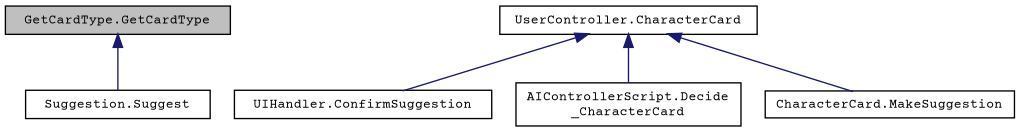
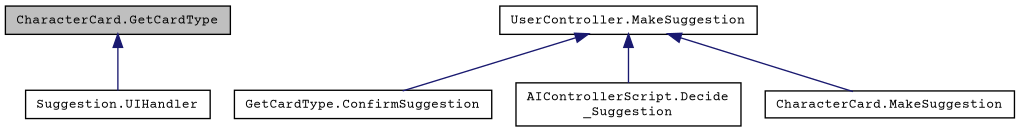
node "GetCardType.GetCardType": label "GetCardType.GetCardType" -> "CharacterCard.GetCardType"
node "UserController.CharacterCard": label "UserController.CharacterCard" -> "UserController.MakeSuggestion"
node "Suggestion.Suggest": label "Suggestion.Suggest" -> "Suggestion.UIHandler"
node "UIHandler.ConfirmSuggestion": label "UIHandler.ConfirmSuggestion" -> "GetCardType.ConfirmSuggestion"
node "AIControllerScript.Decide _CharacterCard": label "AIControllerScript.Decide _CharacterCard" -> "AIControllerScript.Decide _Suggestion"
